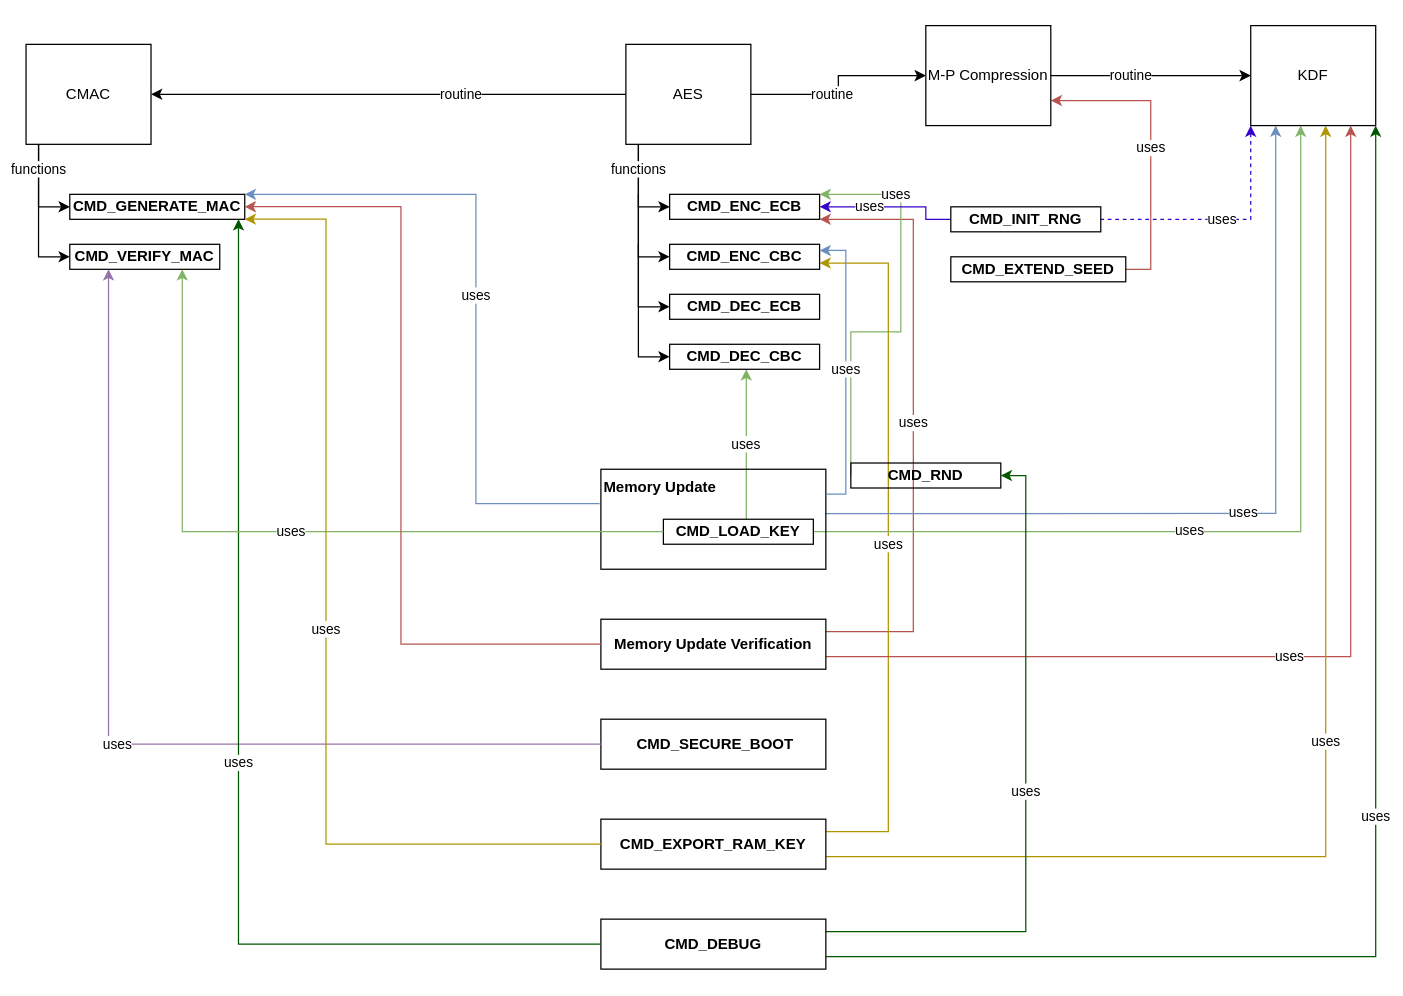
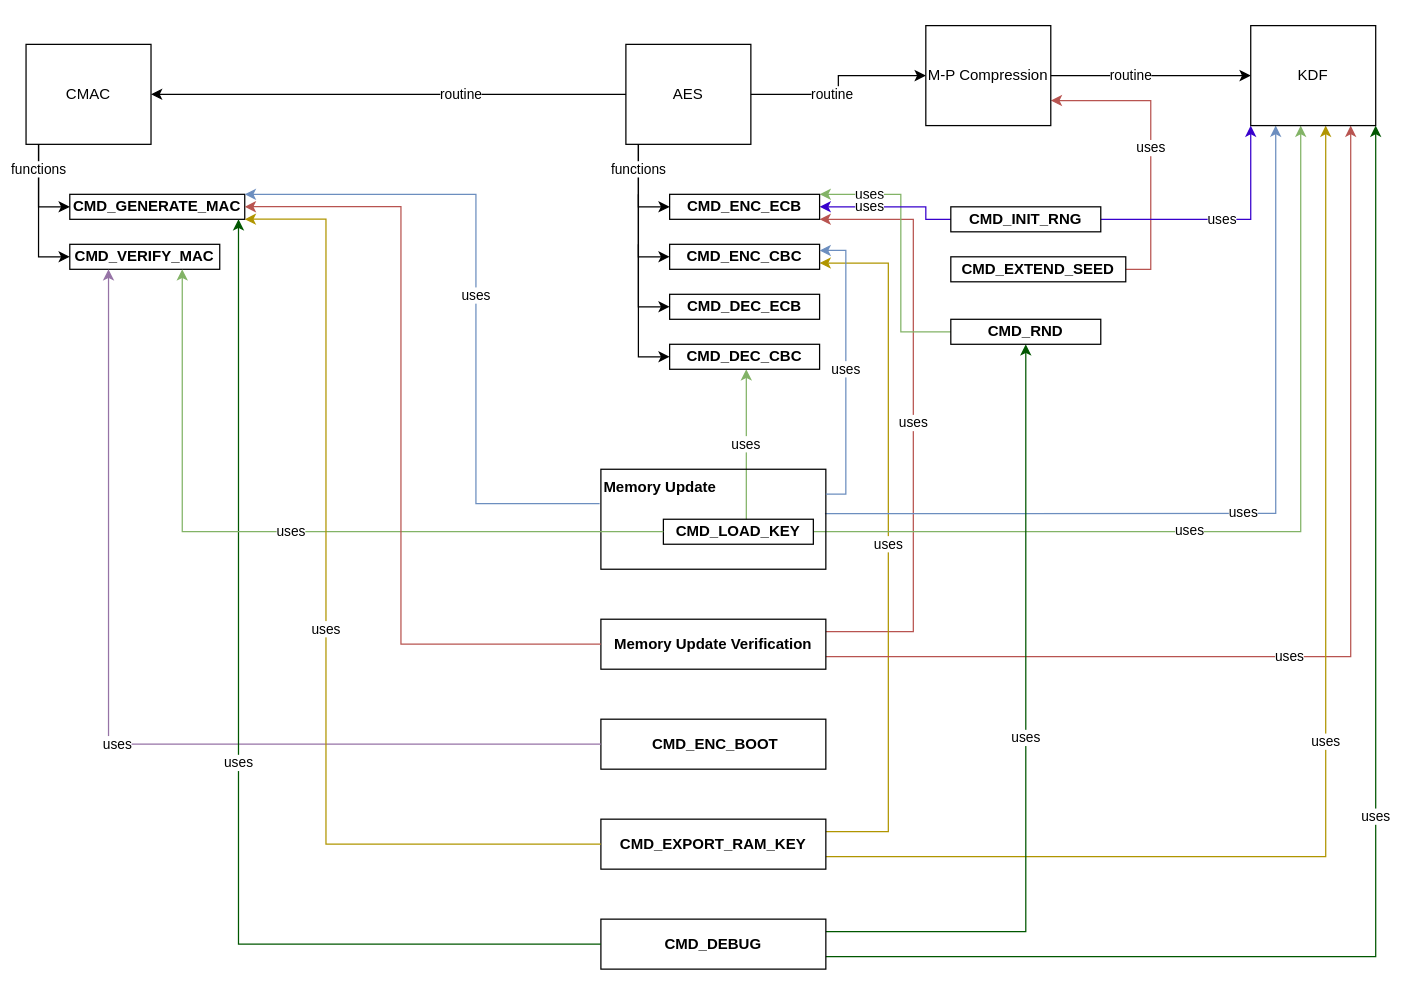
edge "CMD_INIT_RNG" -> "KDF": style dashed -> solid
node "CMD_RND": moved (926, 476) -> (1026, 332)
node "CMD_SECURE_BOOT": label "CMD_SECURE_BOOT" -> "CMD_ENC_BOOT"
